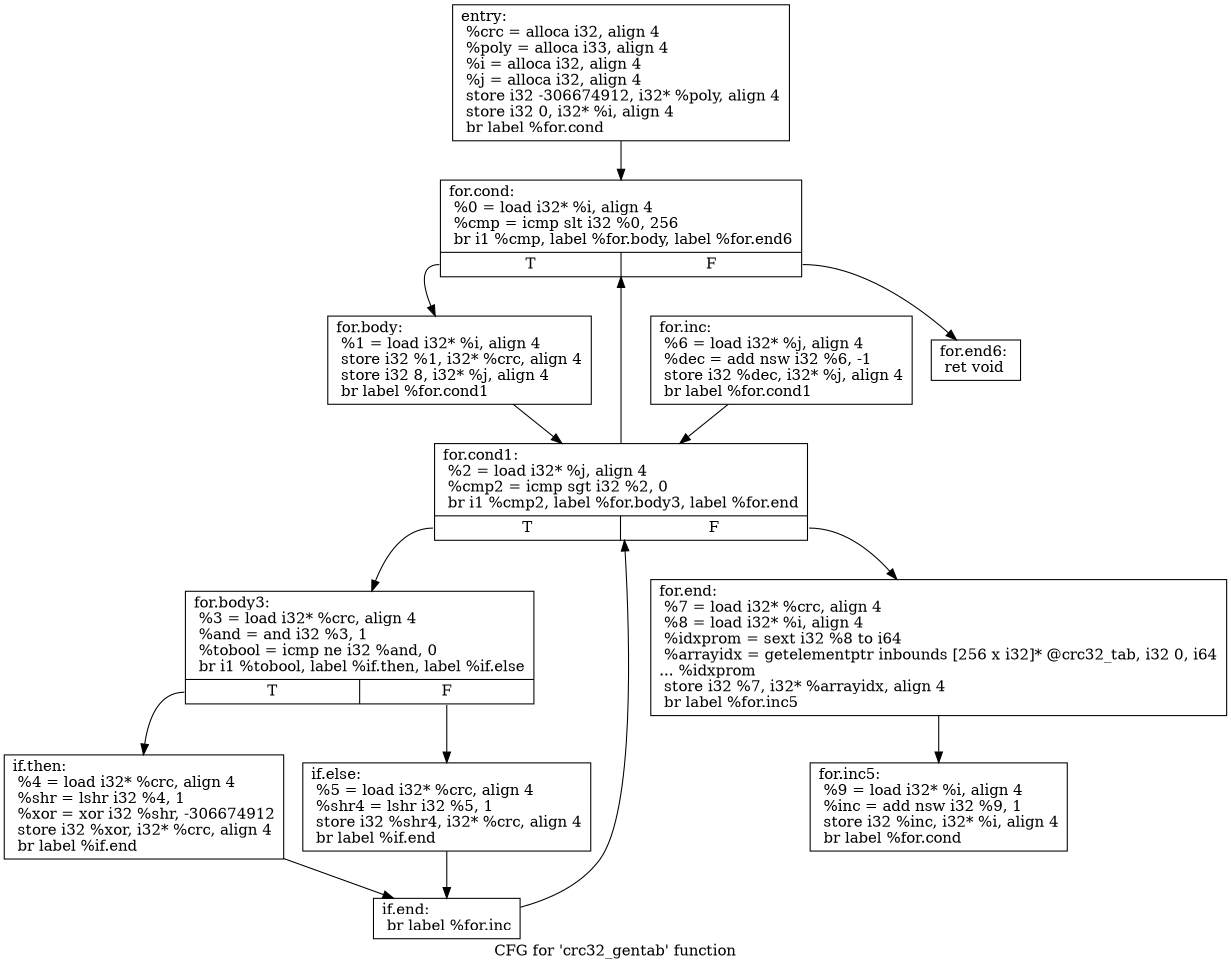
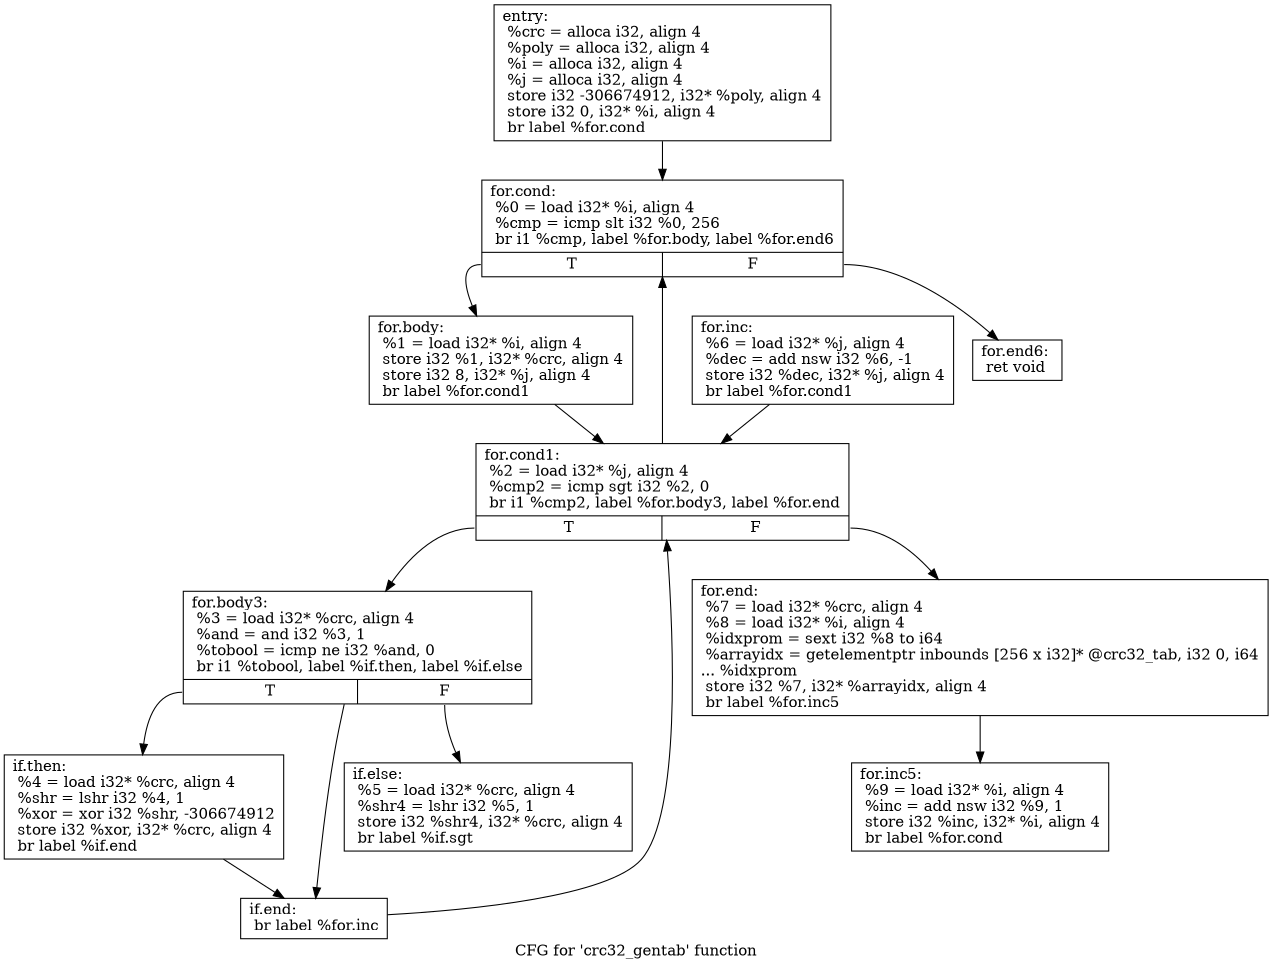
node "entry:": text "%poly = alloca i33, align 4" -> "%poly = alloca i32, align 4"
node "if.else:": text "br label %if.end" -> "br label %if.sgt"
edge "if.else:" -> "if.end:": now "for.body3:" -> "if.end:"
